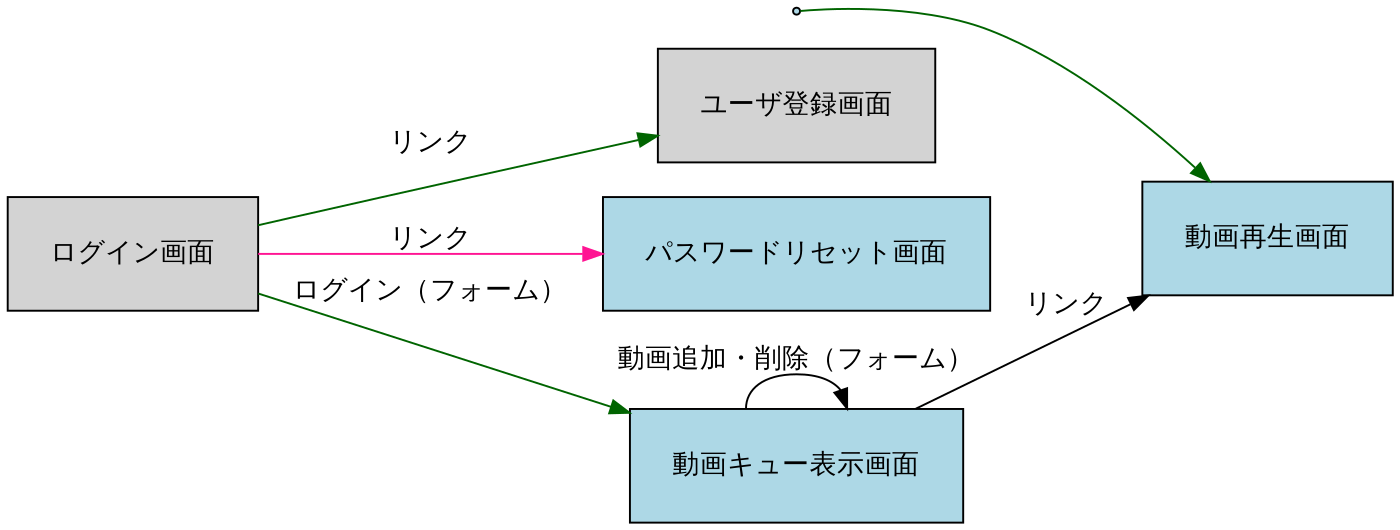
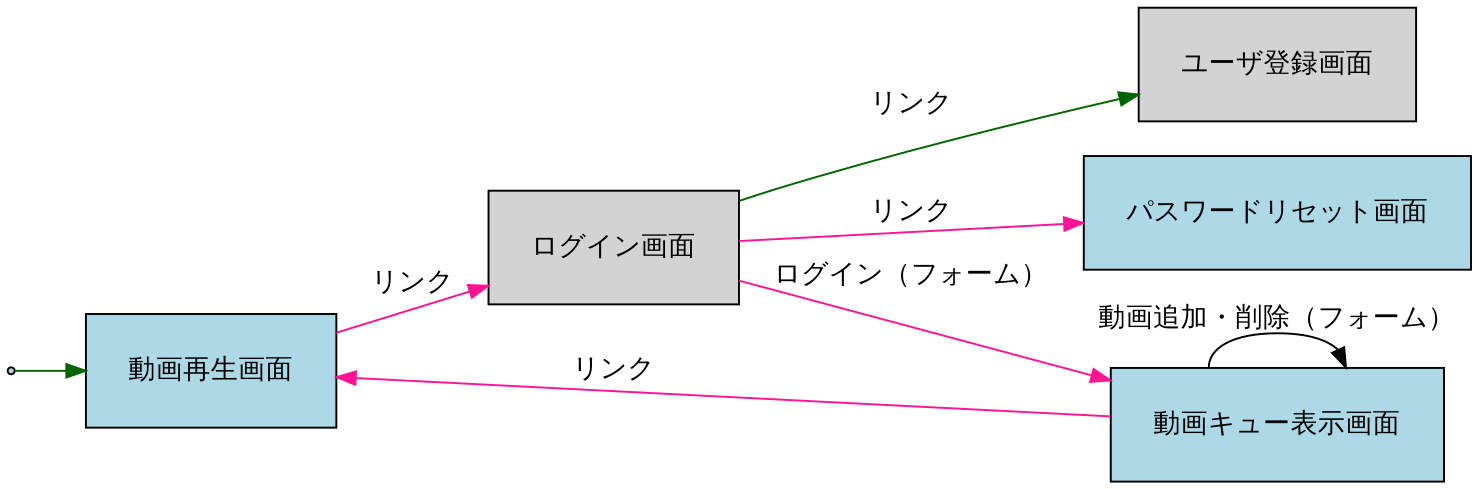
edge "動画再生画面" -> "ログイン画面": added, label "リンク"
edge "ログイン画面" -> "動画キュー表示画面": color darkgreen -> deeppink
edge "動画キュー表示画面" -> "動画再生画面": color black -> deeppink
